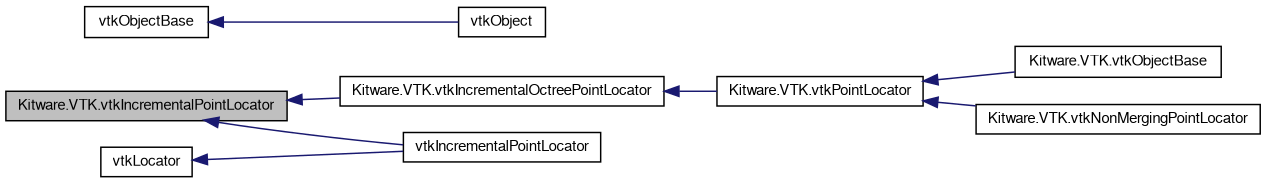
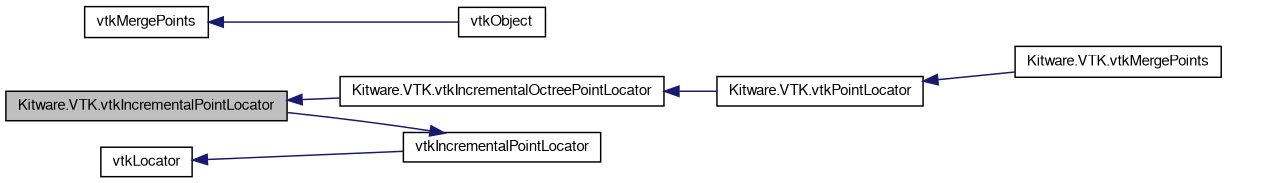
node "vtkObjectBase": label "vtkObjectBase" -> "vtkMergePoints"
node "Kitware.VTK.vtkObjectBase": label "Kitware.VTK.vtkObjectBase" -> "Kitware.VTK.vtkMergePoints"
node "Kitware.VTK.vtkNonMergingPointLocator": removed
edge "vtkIncrementalPointLocator" -> "Kitware.VTK.vtkIncrementalPointLocator": reversed
